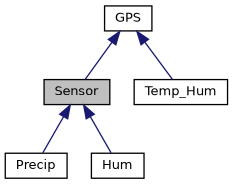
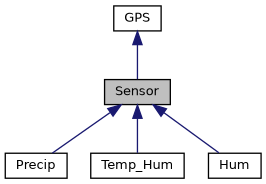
edge "Temp_Hum" -> "GPS": now "Temp_Hum" -> "Sensor"
